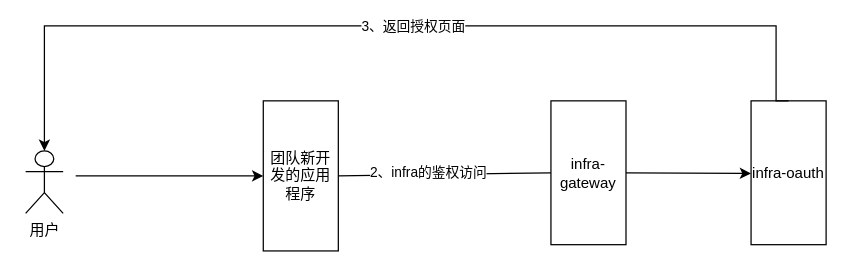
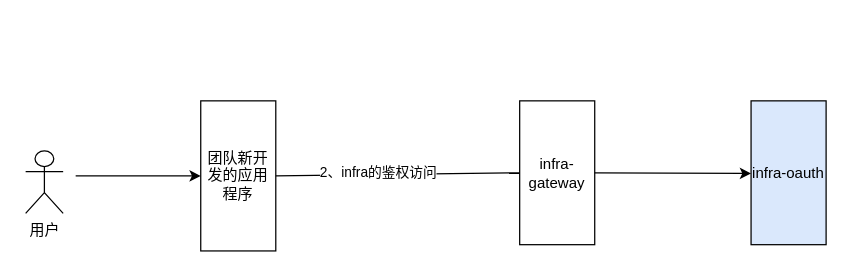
edge "infra-oauth" -> "用户": removed, label "3、返回授权页面"
node "infra-gateway": moved (588, 173) -> (557, 173)
node "infra-oauth": fillcolor #ffffff -> #dae8fc
node "团队新开发的应用程序": moved (301, 176) -> (238, 176)
